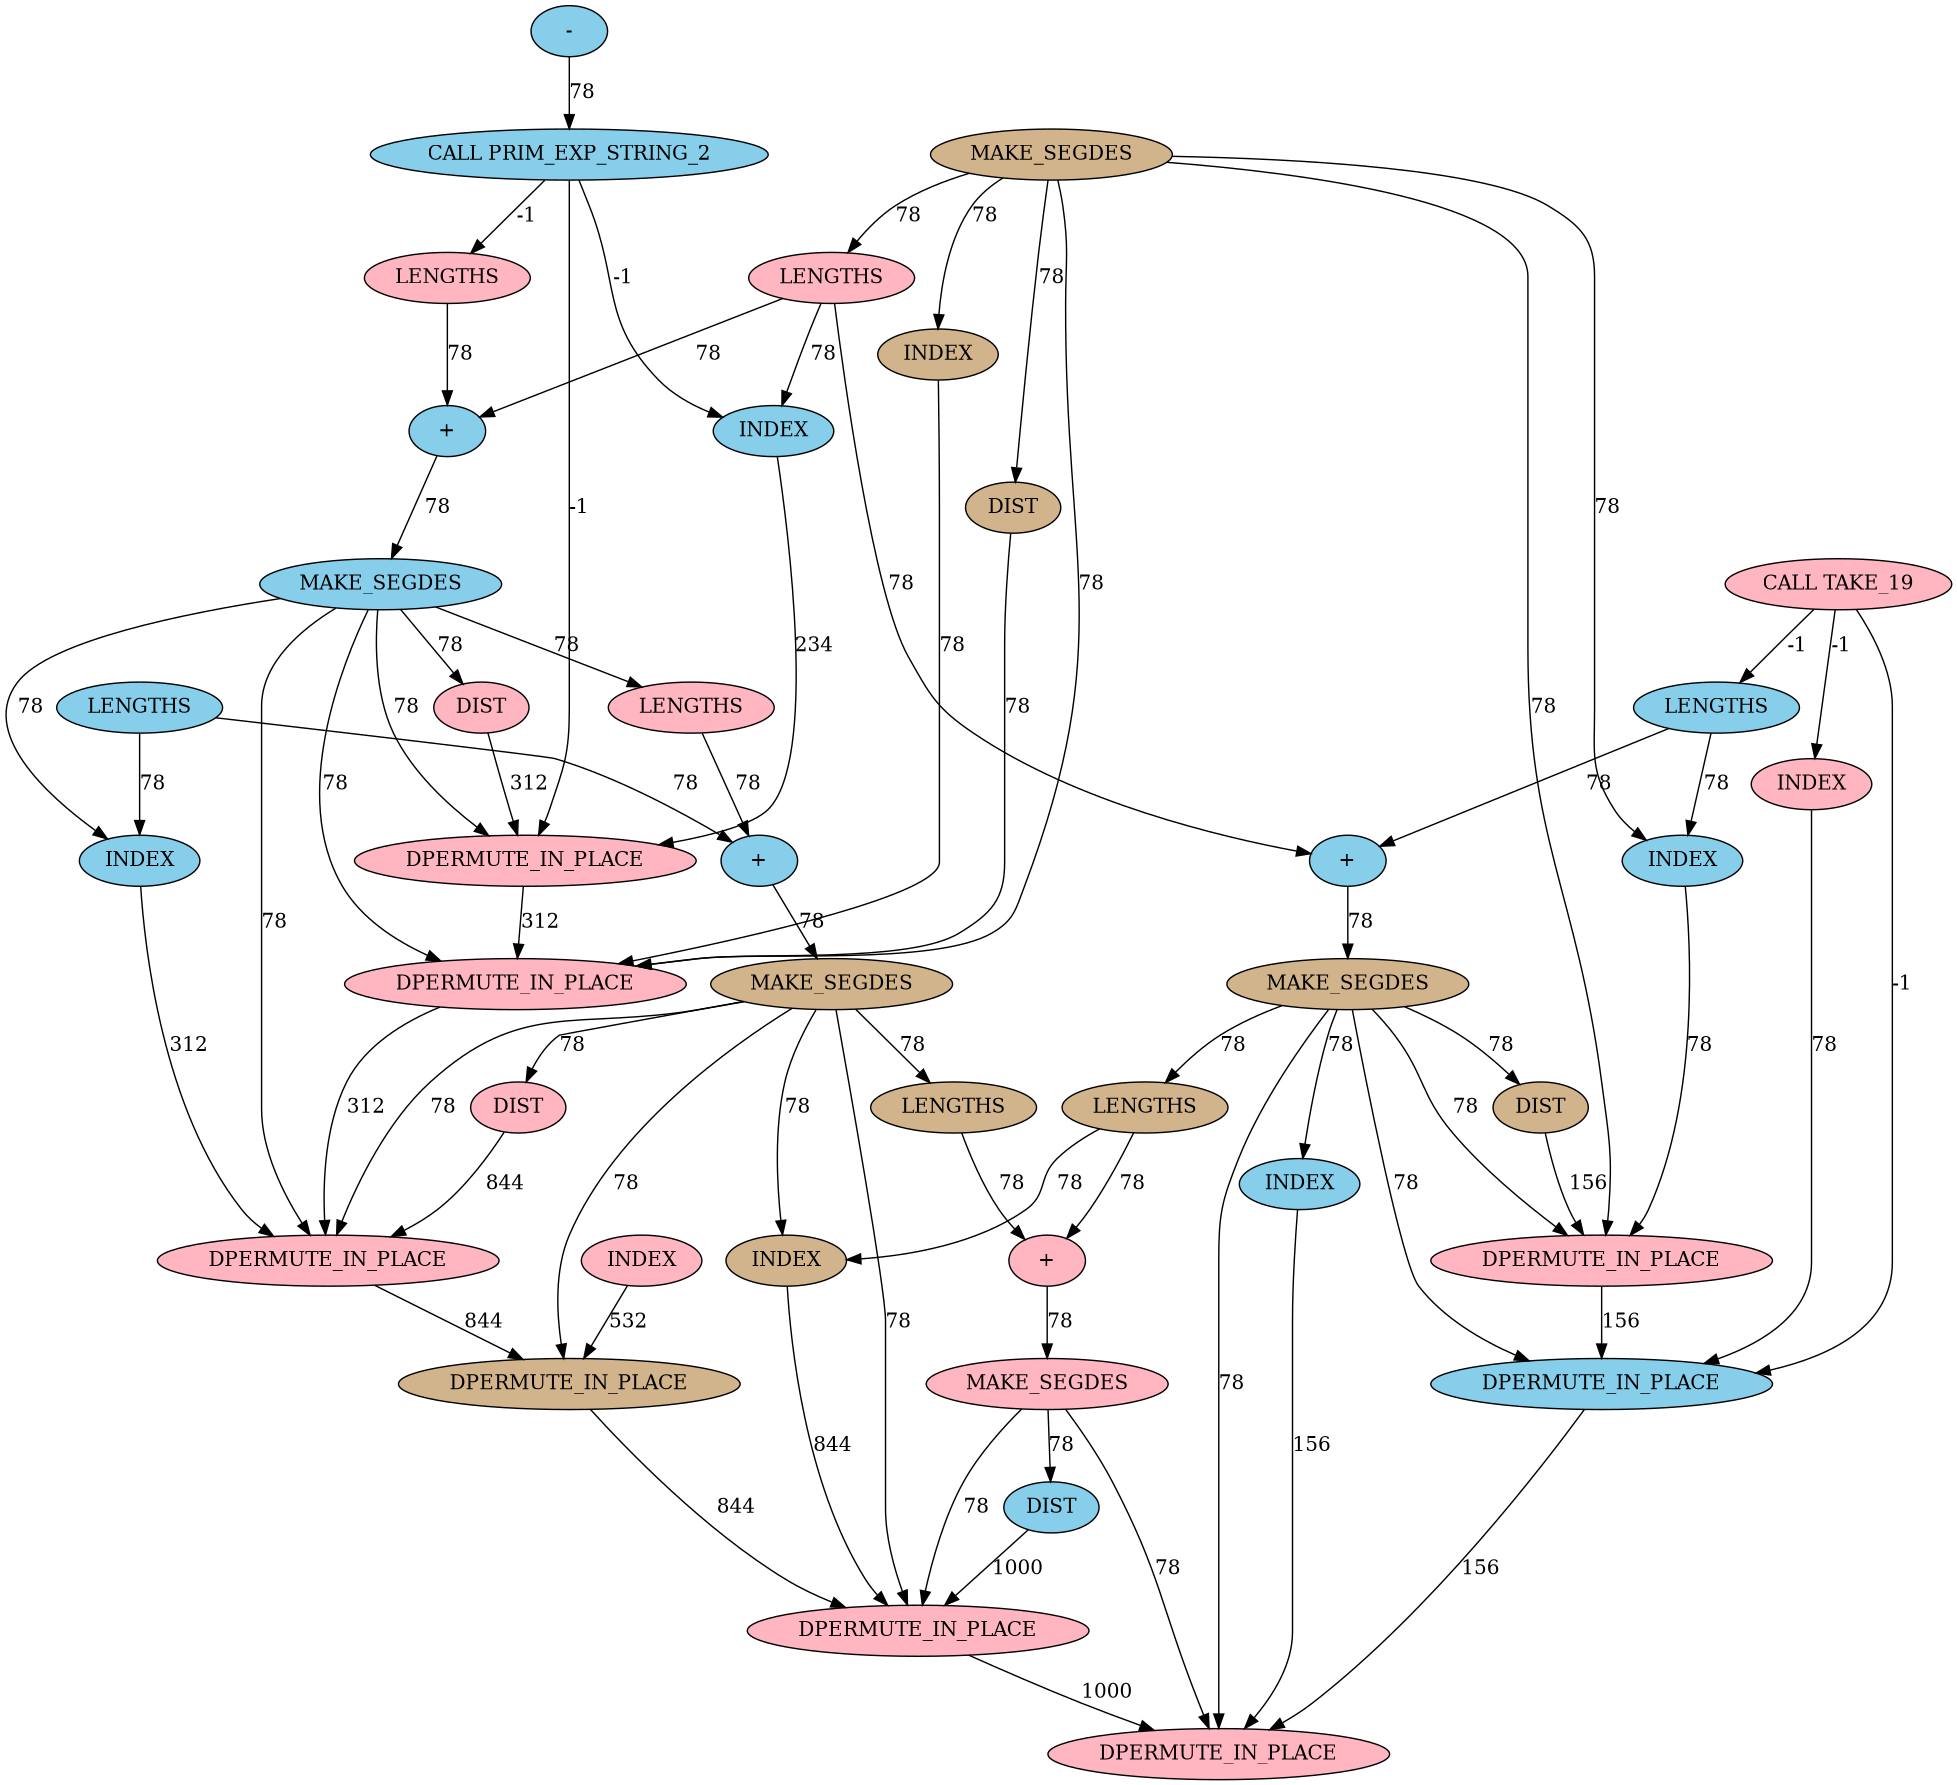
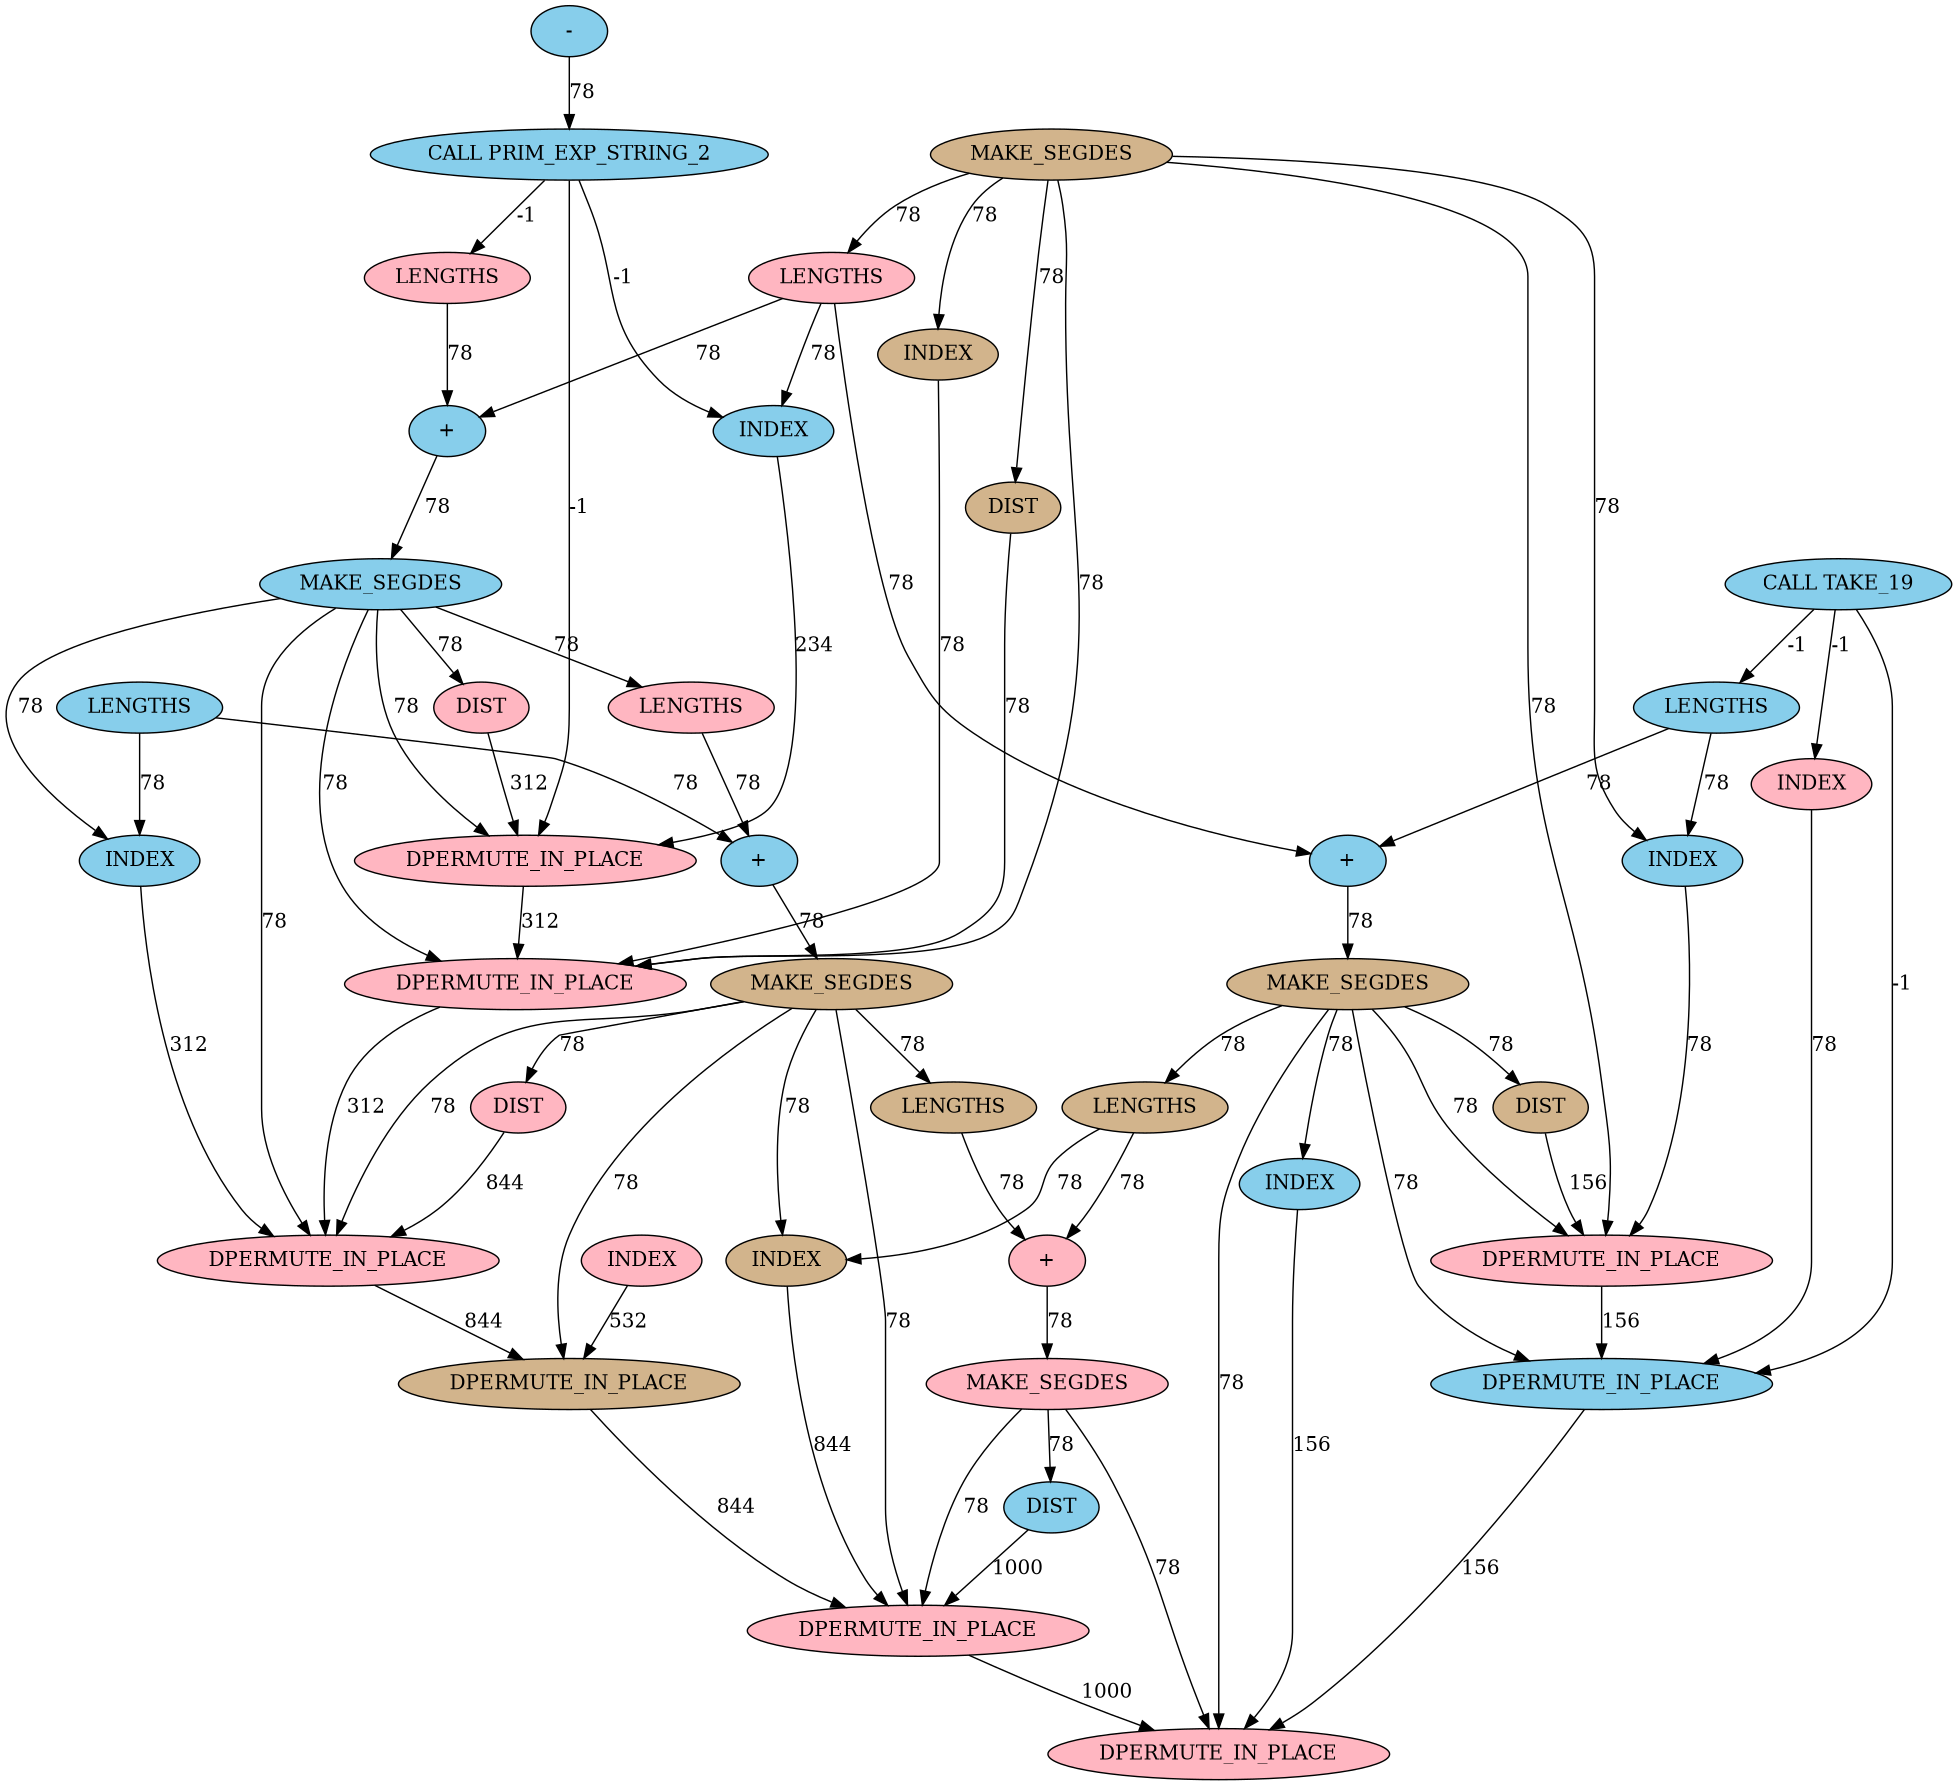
node "CALL TAKE_19": fillcolor lightpink -> skyblue
